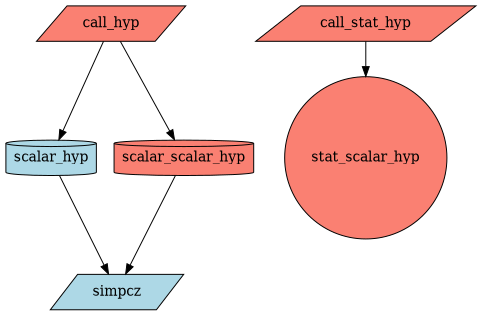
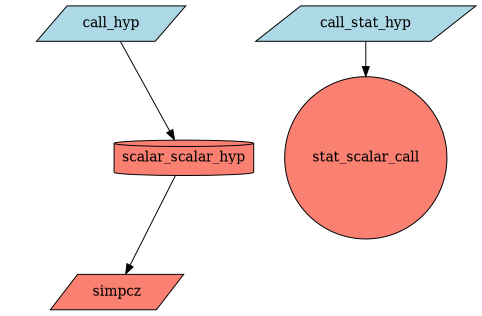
node "call_hyp": fillcolor salmon -> lightblue
node "call_stat_hyp": fillcolor salmon -> lightblue
node "scalar_hyp": removed
node "stat_scalar_hyp": label "stat_scalar_hyp" -> "stat_scalar_call"
node "simpcz": fillcolor lightblue -> salmon
